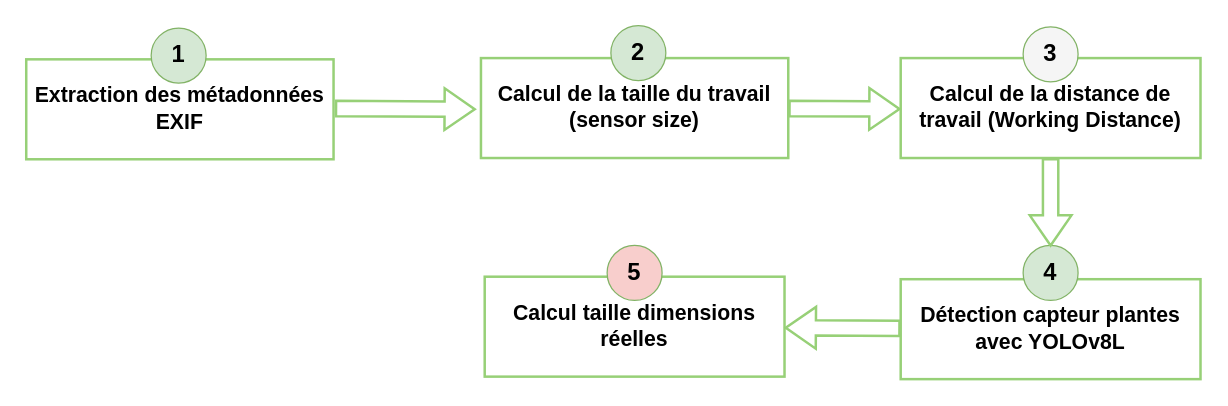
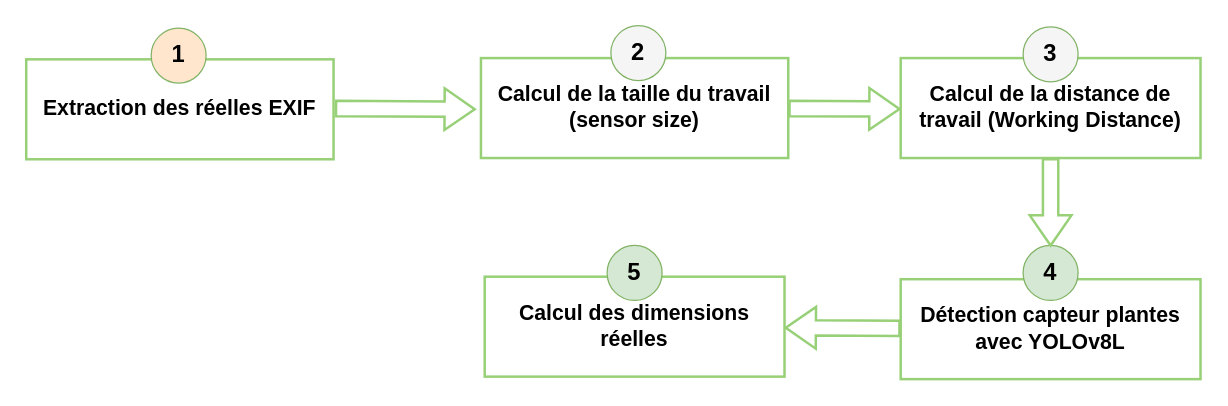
node "2": fillcolor #d5e8d4 -> #f5f5f5
node "1": fillcolor #d5e8d4 -> #ffe6cc
node "Extraction des métadonnées EXIF": label "Extraction des métadonnées EXIF" -> "Extraction des réelles EXIF"
node "5": fillcolor #f8cecc -> #d5e8d4
node "Calcul taille dimensions réelles": label "Calcul taille dimensions réelles" -> "Calcul des dimensions réelles"
